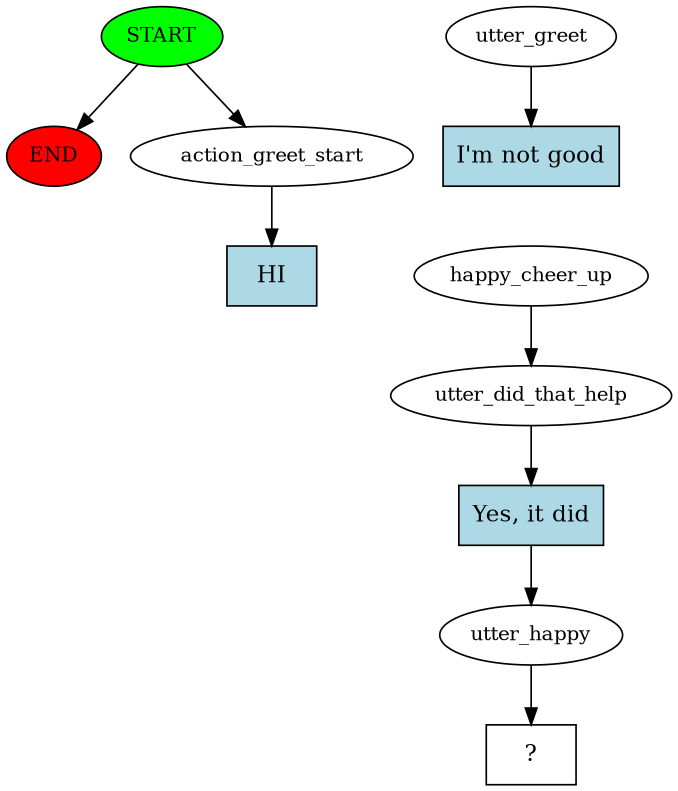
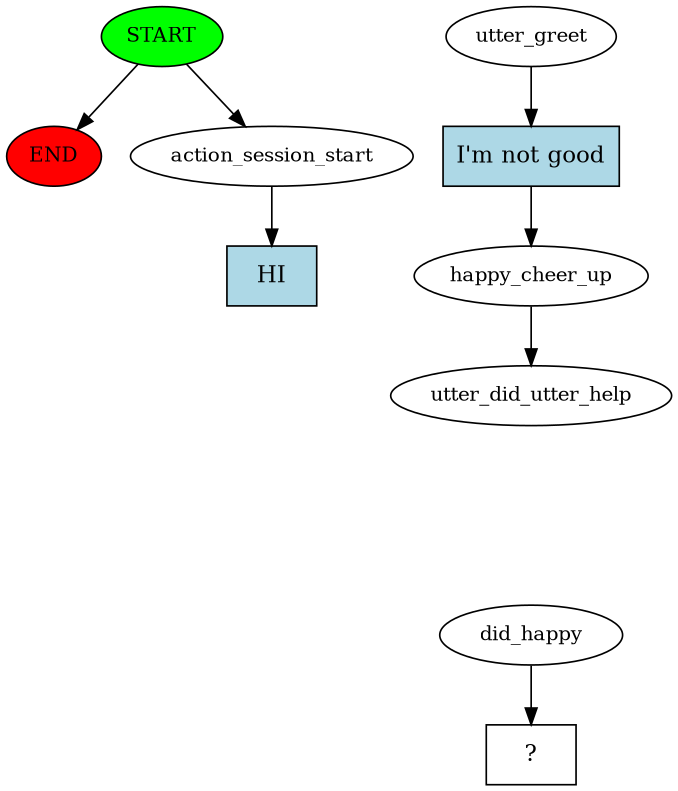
node "action_greet_start": label "action_greet_start" -> "action_session_start"
edge "I'm not good" -> "happy_cheer_up": added
node "utter_did_that_help": label "utter_did_that_help" -> "utter_did_utter_help"
node "Yes, it did": removed
node "utter_happy": label "utter_happy" -> "did_happy"
